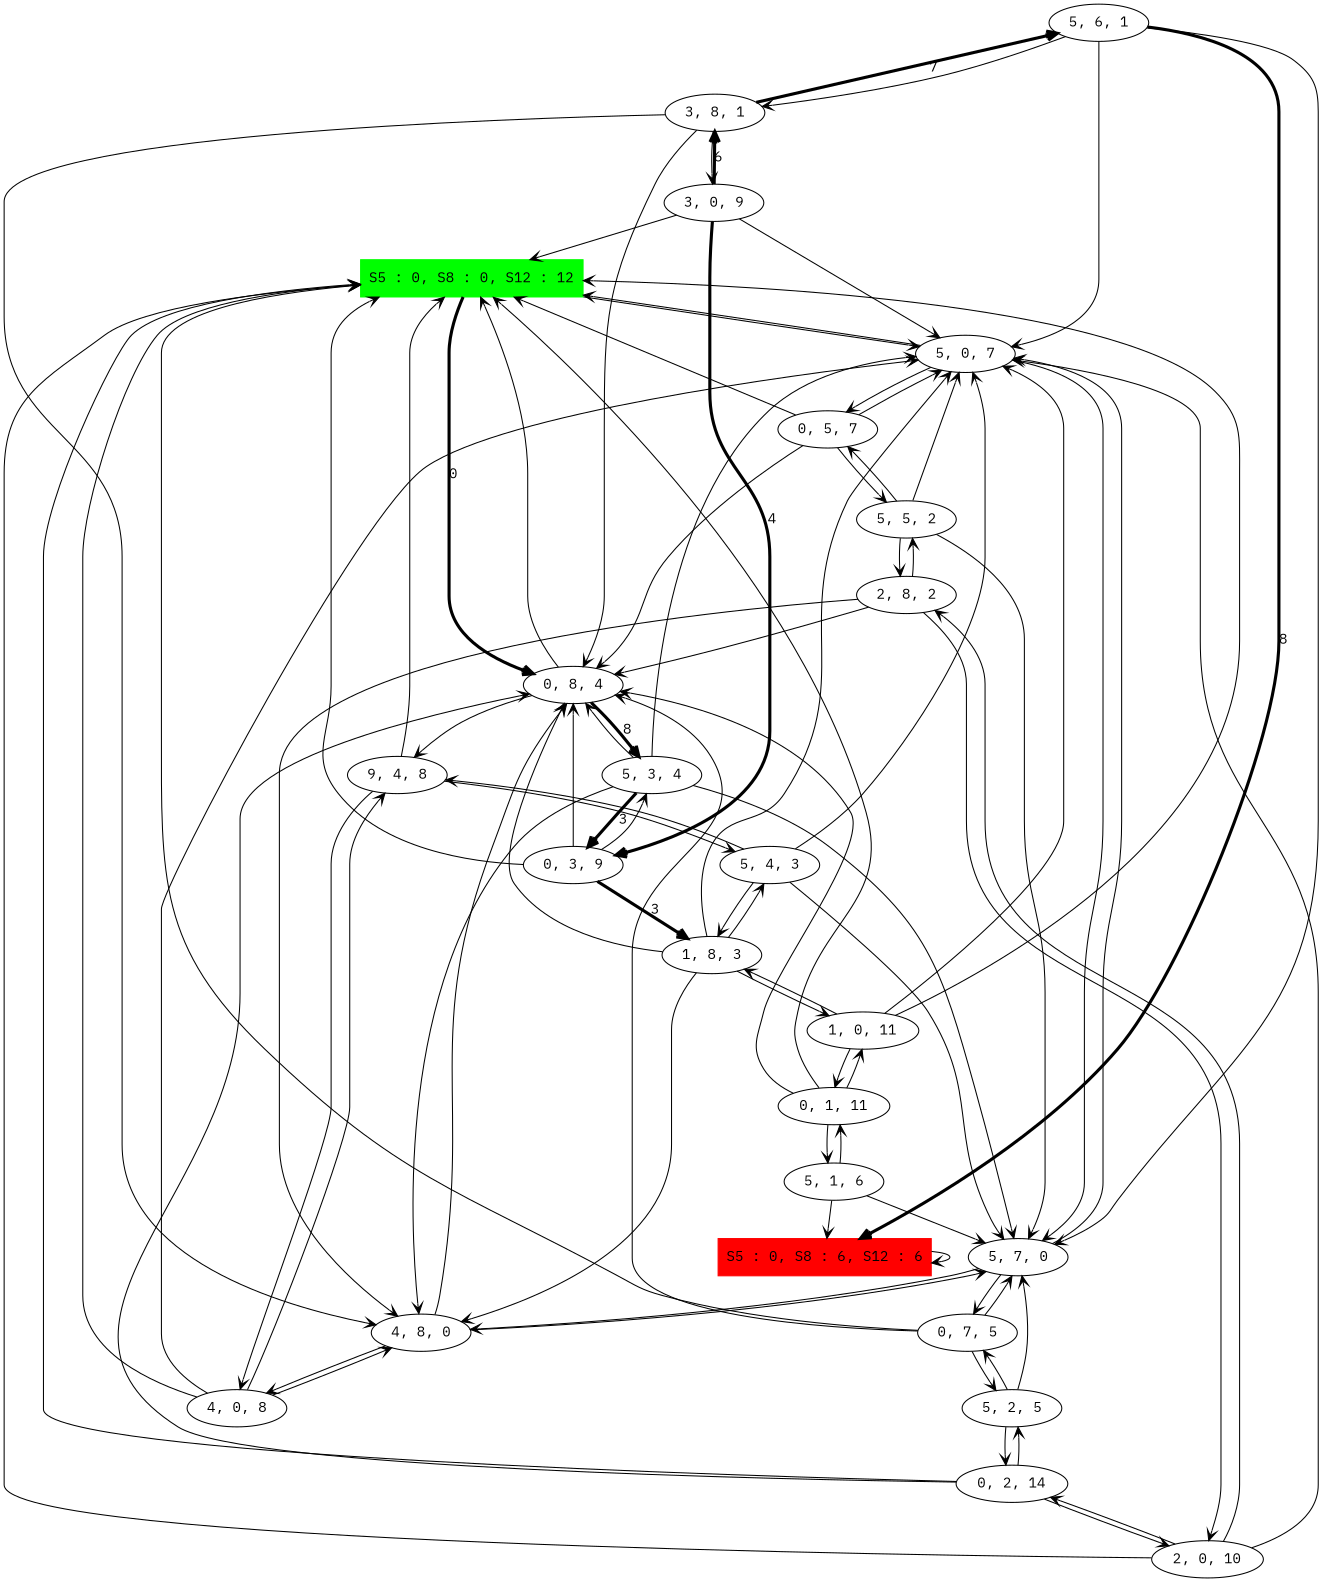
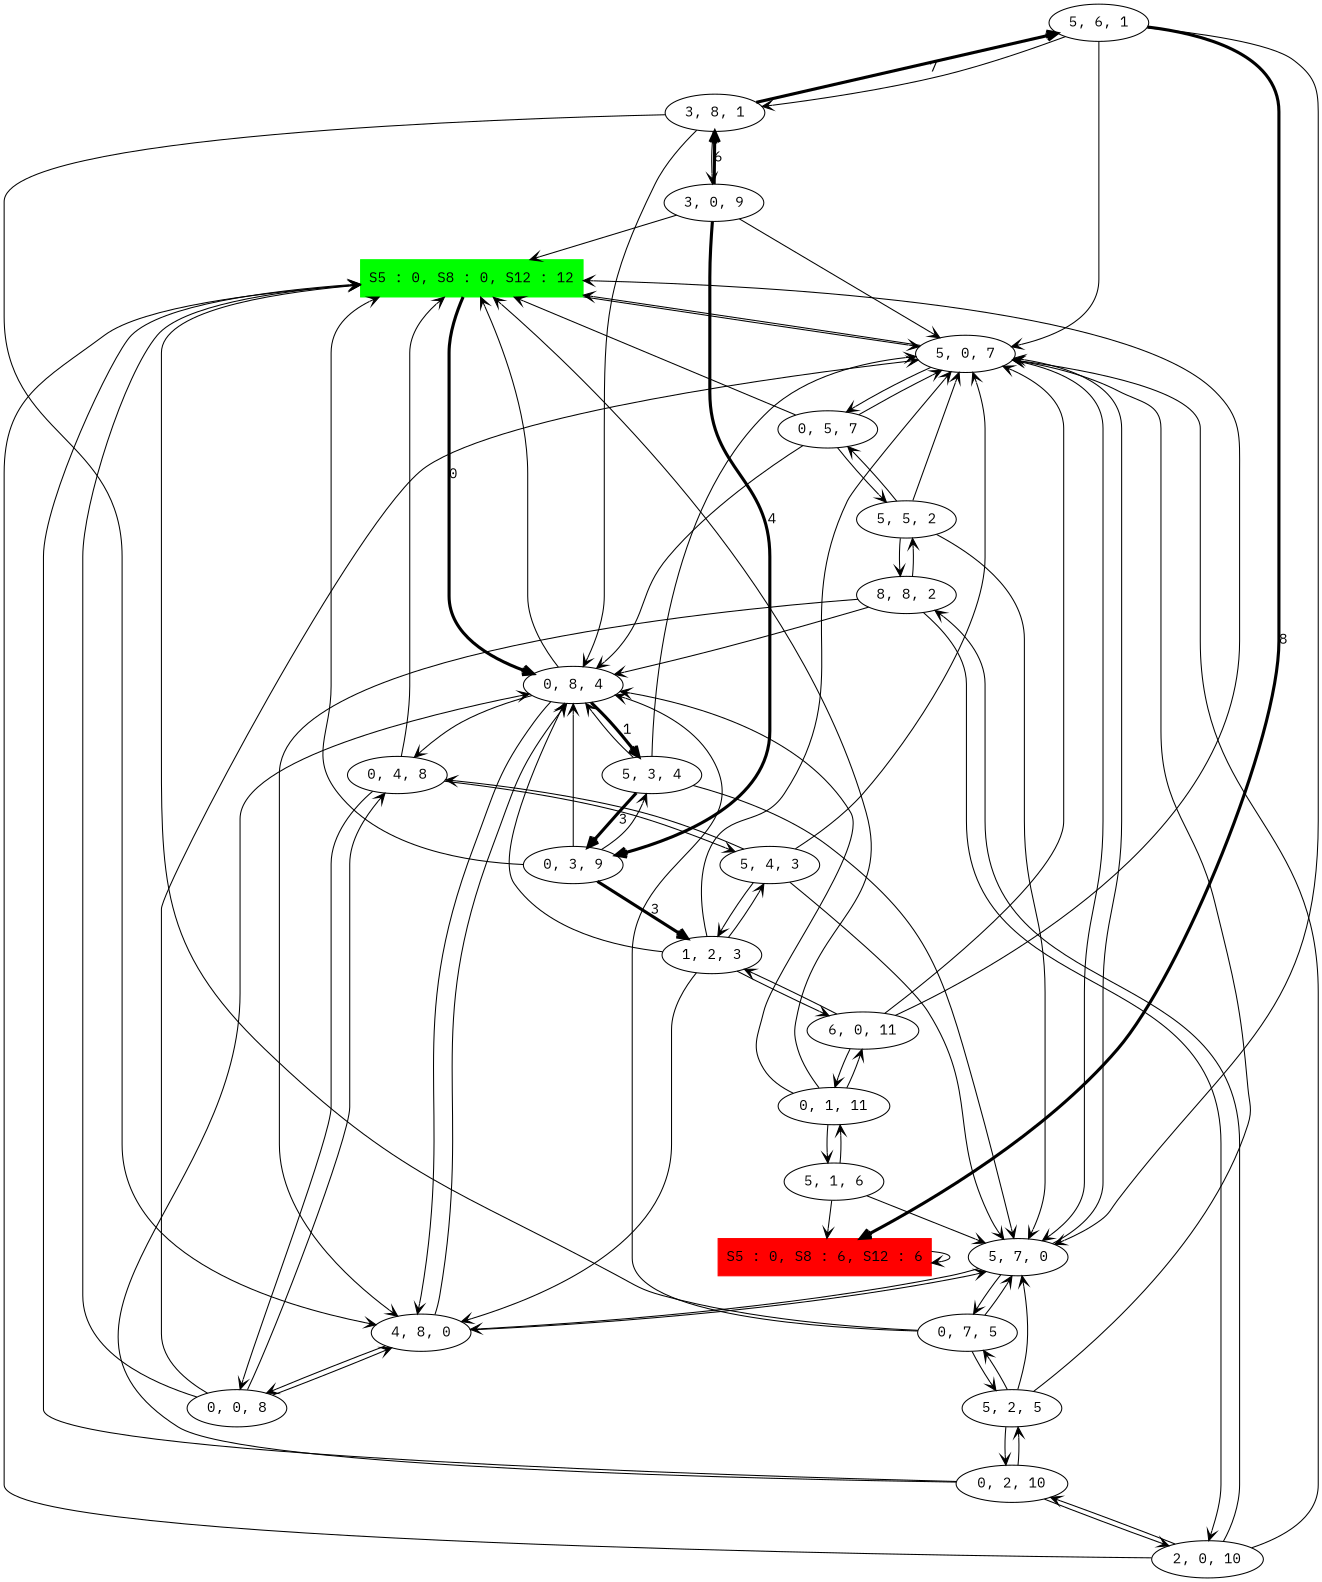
node "2, 8, 2": label "2, 8, 2" -> "8, 8, 2"
edge "0, 8, 4" -> "5, 3, 4": label "8" -> "1"
node "9, 4, 8": label "9, 4, 8" -> "0, 4, 8"
edge "5, 2, 5" -> "5, 0, 7": added
node "1, 8, 3": label "1, 8, 3" -> "1, 2, 3"
edge "5, 3, 4" -> "4, 8, 0": now "0, 8, 4" -> "4, 8, 0"
node "1, 0, 11": label "1, 0, 11" -> "6, 0, 11"
node "4, 0, 8": label "4, 0, 8" -> "0, 0, 8"
node "0, 2, 14": label "0, 2, 14" -> "0, 2, 10"
